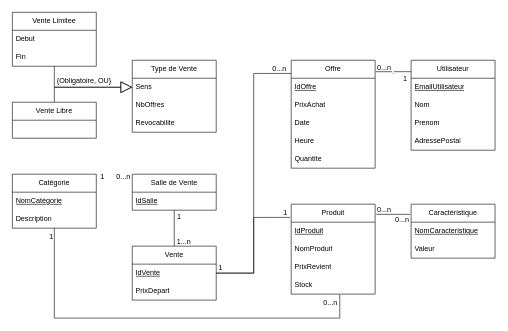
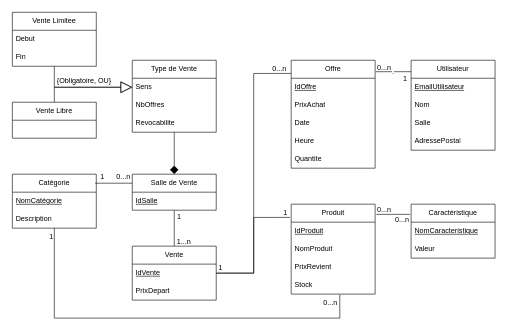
node "Prenom": label "Prenom" -> "Salle"
edge "Type de Vente" -> "Salle de Vente": added
edge "Salle de Vente" -- "Catégorie": added
